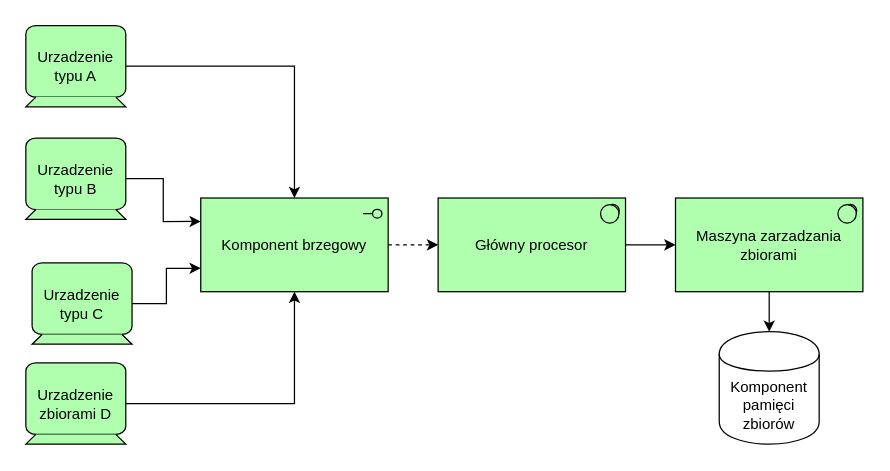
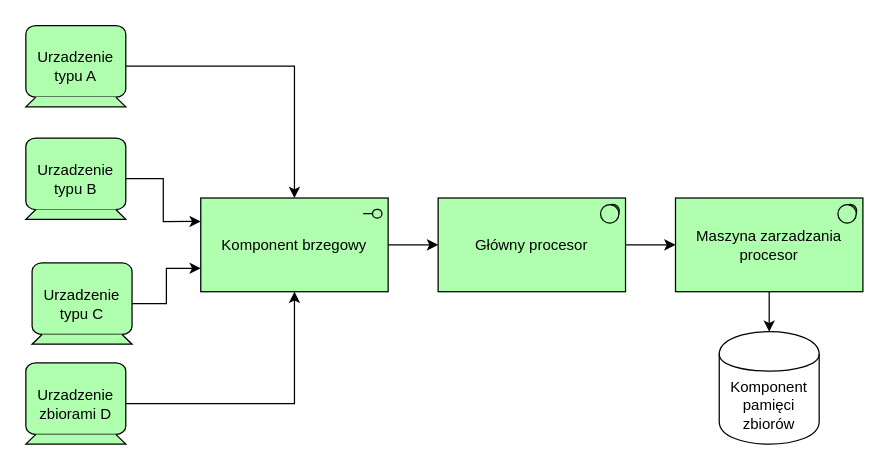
edge "Komponent brzegowy" -> "Główny procesor": style dashed -> solid
node "Maszyna zarzadzania zbiorami": label "Maszyna zarzadzania zbiorami" -> "Maszyna zarzadzania procesor"
